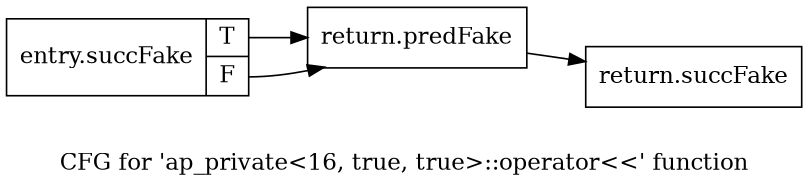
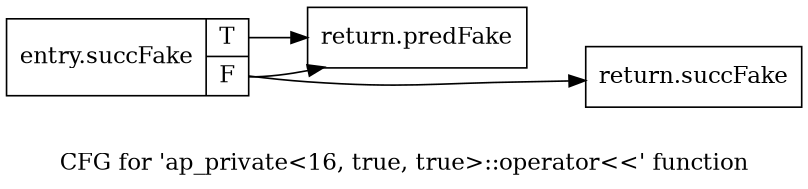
edge "return.predFake" -> "return.succFake": now "entry.succFake" -> "return.succFake"
